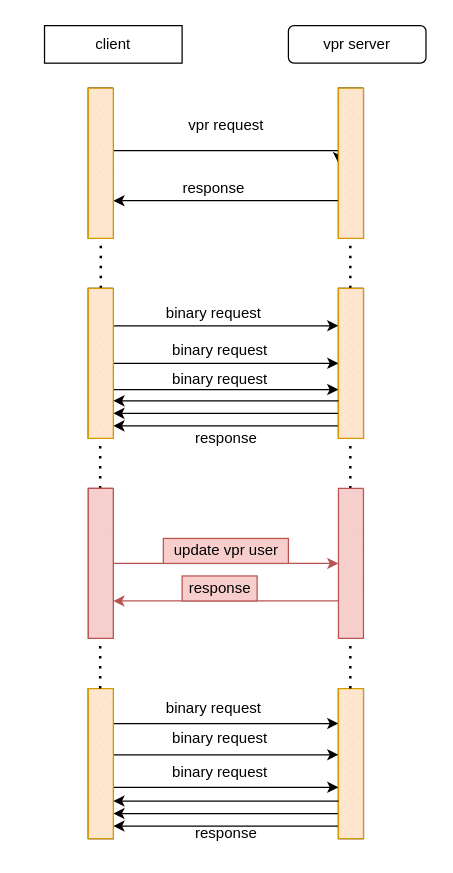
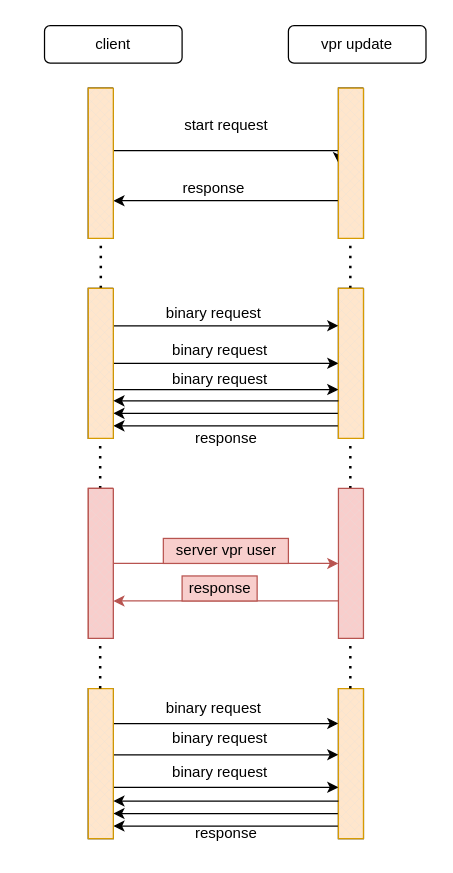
node "client": shape rectangle -> rounded rectangle
node "vpr server": label "vpr server" -> "vpr update"
node "vpr request": label "vpr request" -> "start request"
node "update vpr user": label "update vpr user" -> "server vpr user"
